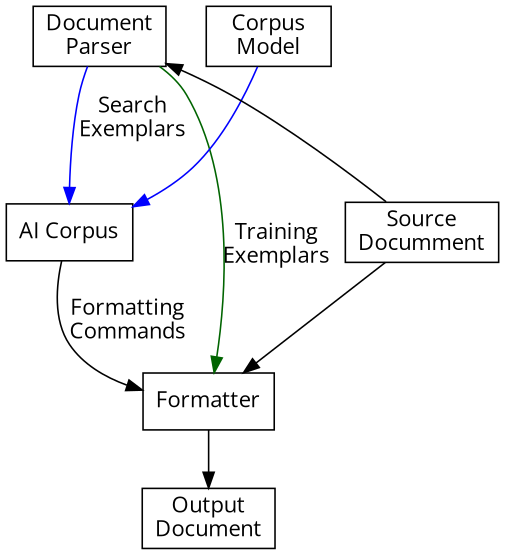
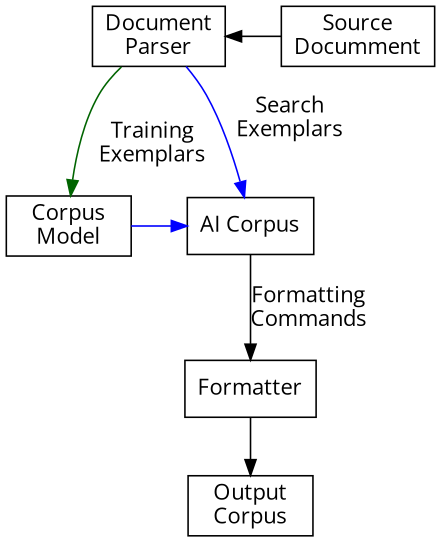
edge "Document Parser" -> "Formatter": now "Document Parser" -> "Corpus Model"
edge "Source Documment" -> "Formatter": removed
node "Output Document": label "Output Document" -> "Output Corpus"
